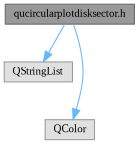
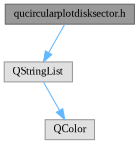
edge "qucircularplotdisksector.h" -> "QColor": now "QStringList" -> "QColor"
